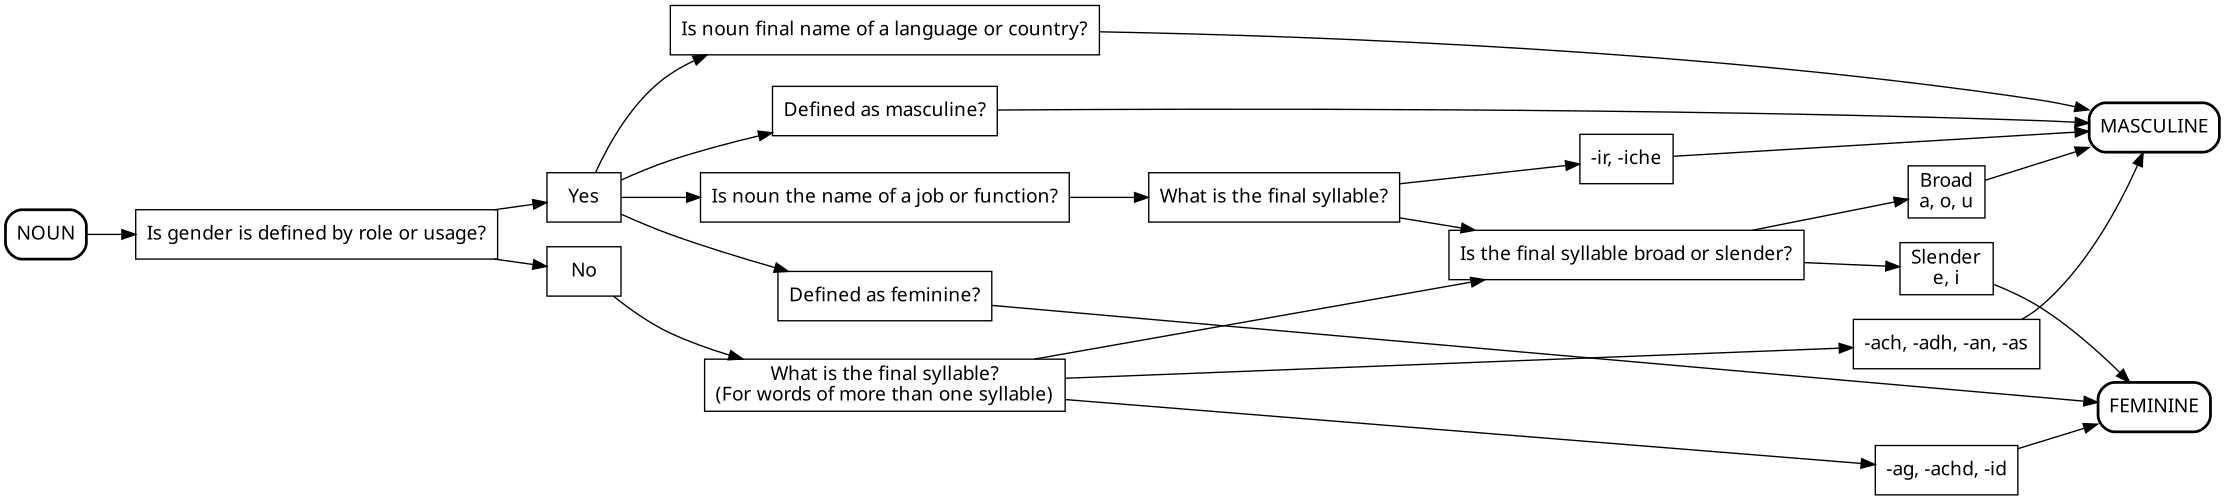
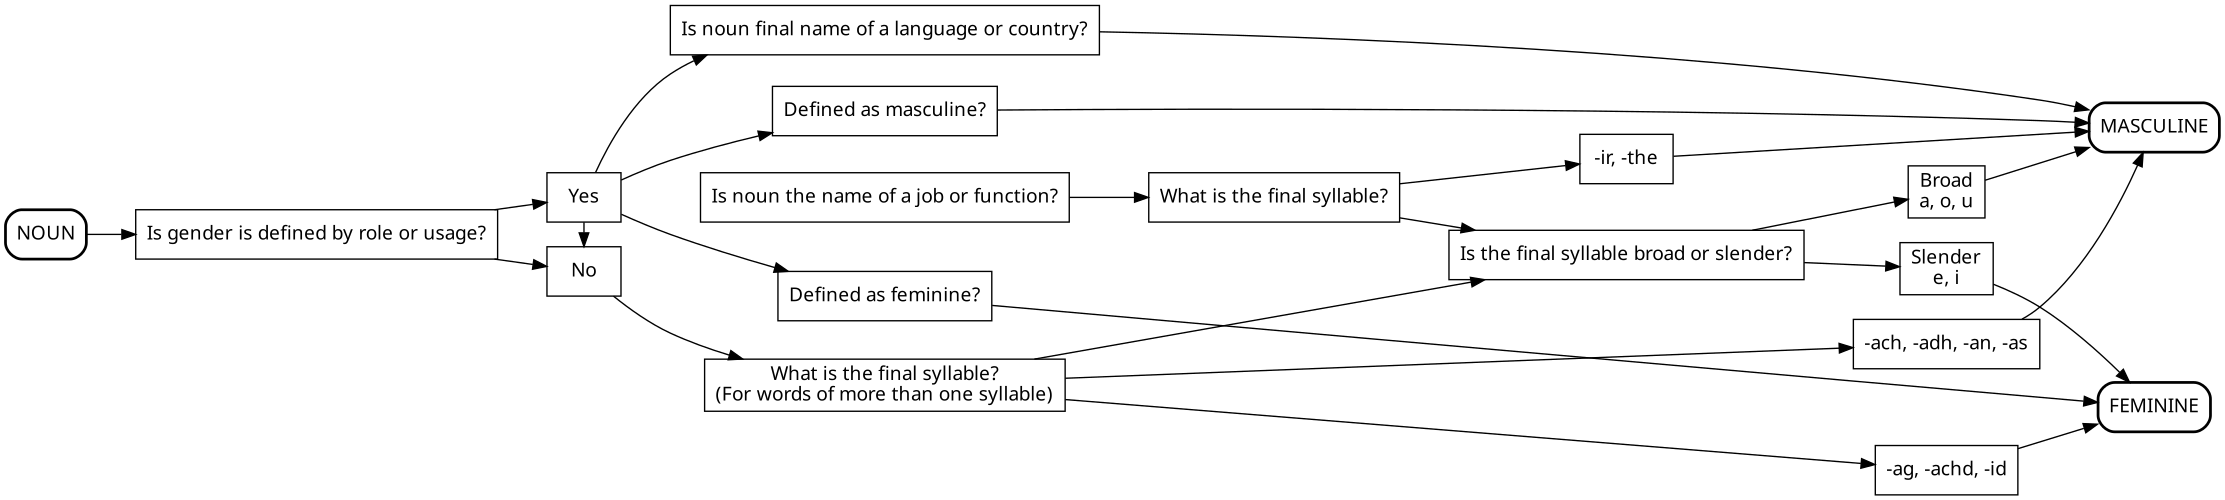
node "-ir, -iche": label "-ir, -iche" -> "-ir, -the"
edge "Yes" -> "Is noun the name of a job or function?": now "Yes" -> "No"
